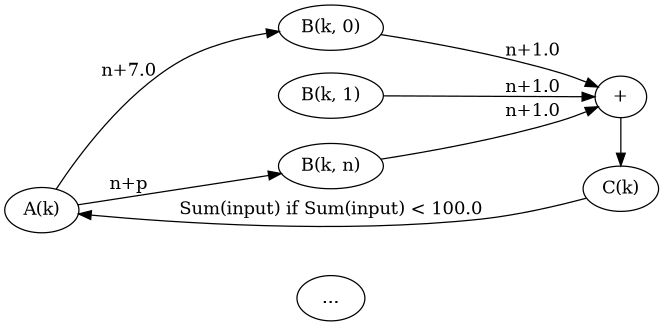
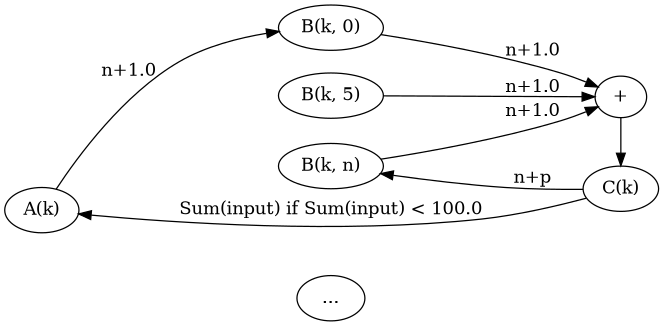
edge "A(k)" -> "B(k, 0)": label "n+7.0" -> "n+1.0"
node "B(k, 1)": label "B(k, 1)" -> "B(k, 5)"
edge "A(k)" -> "B(k, n)": now "C(k)" -> "B(k, n)"
